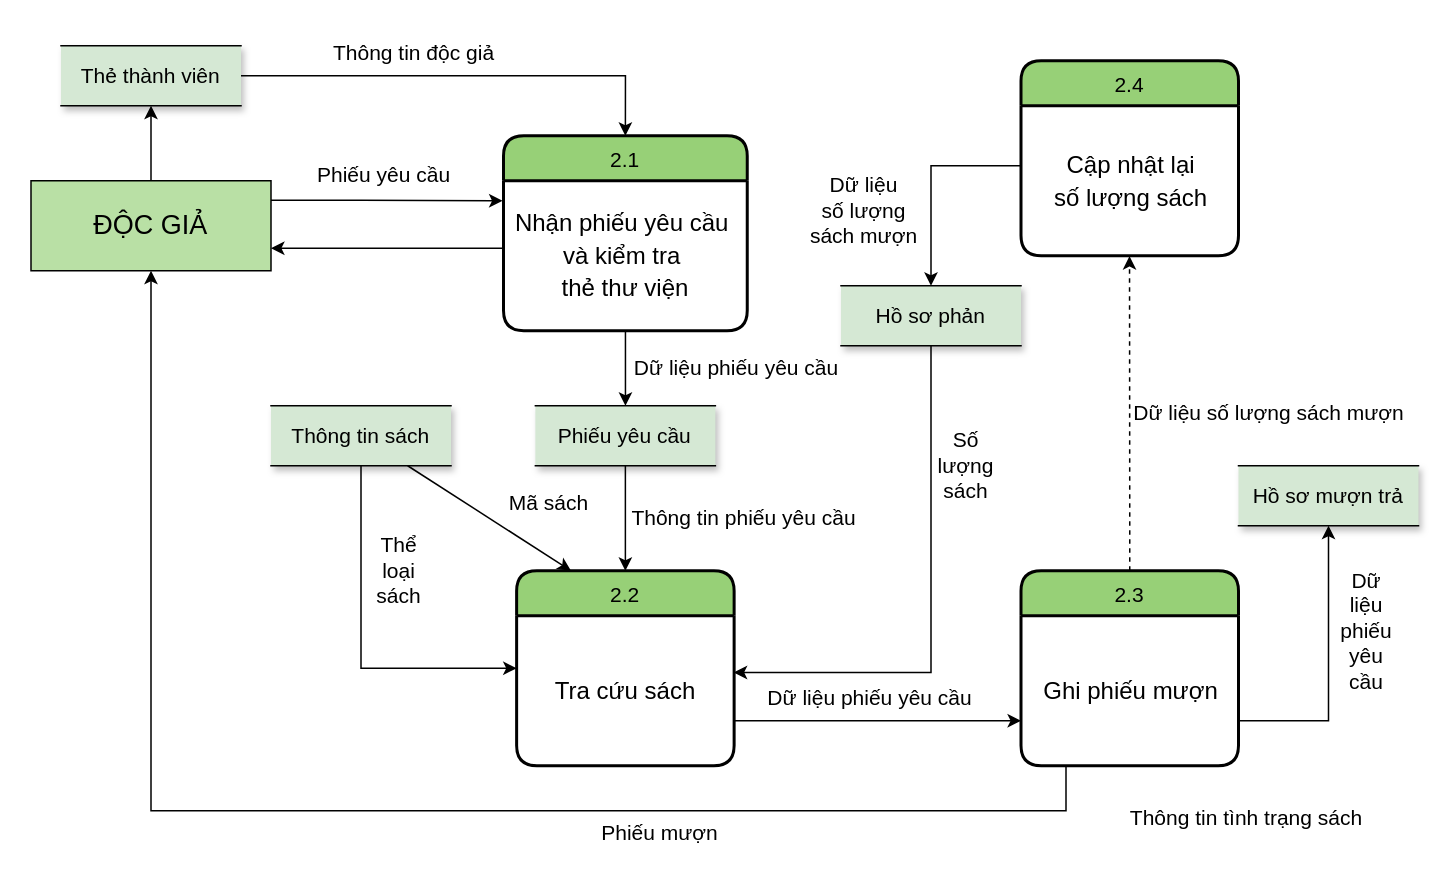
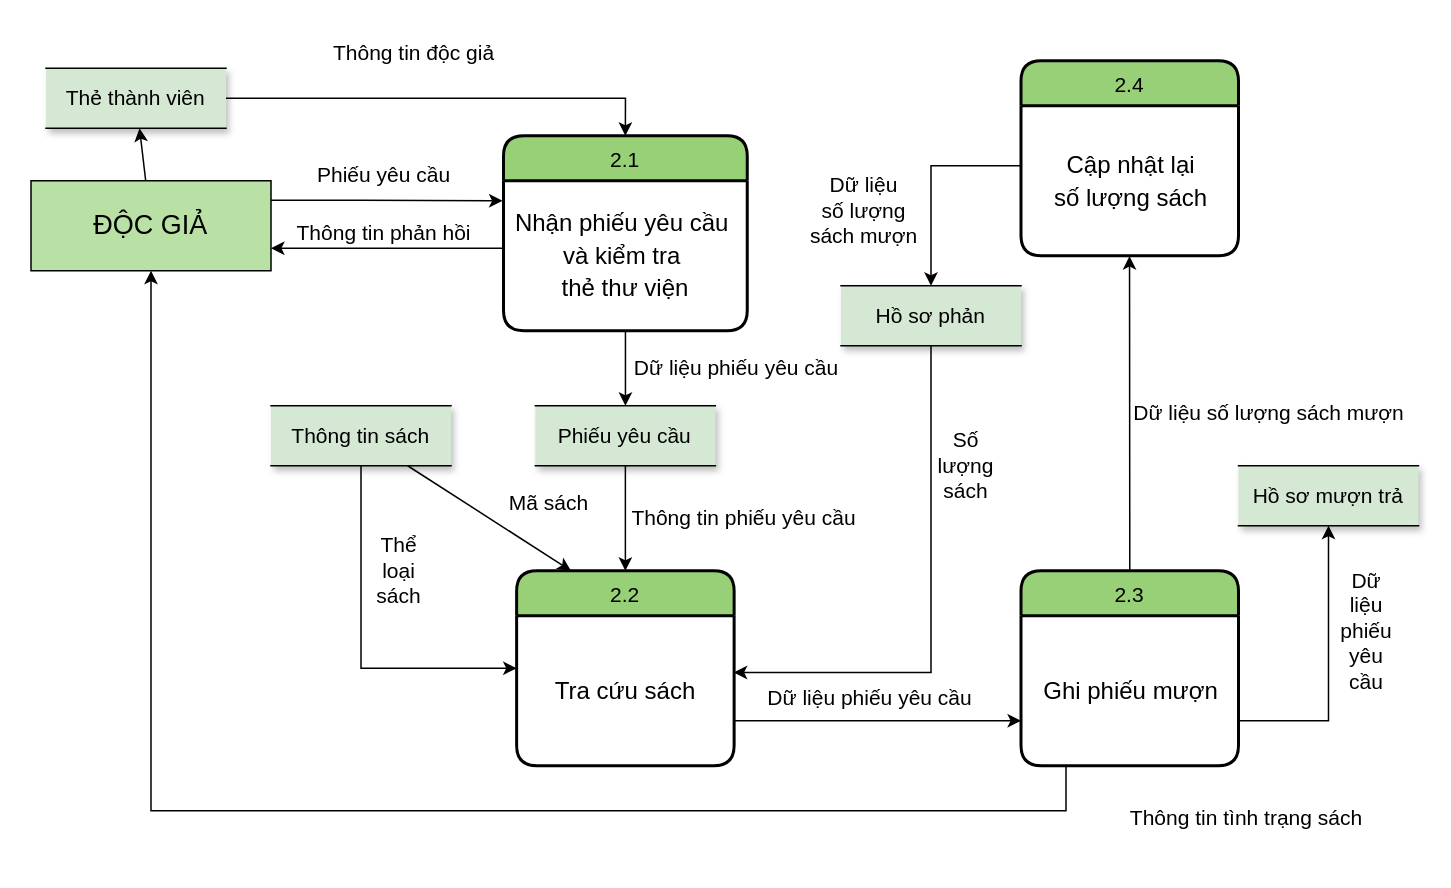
node "Thẻ thành viên": moved (151, 76) -> (136, 98)
node "Thông tin phản hồi": added
edge "2.3" -> "Cập nhật lại số lượng sách": style dashed -> solid
node "Phiếu mượn": removed
